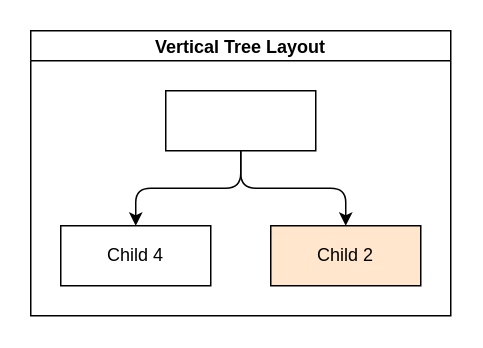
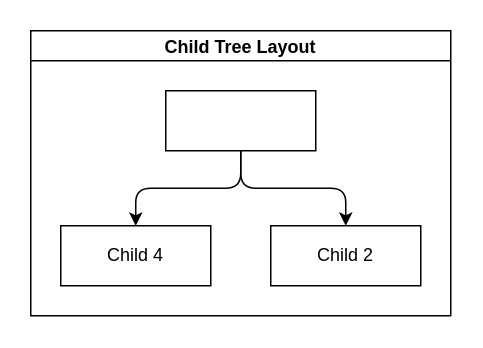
node "Vertical Tree Layout": label "Vertical Tree Layout" -> "Child Tree Layout"
node "Child 2": fillcolor #ffe6cc -> #ffffff
